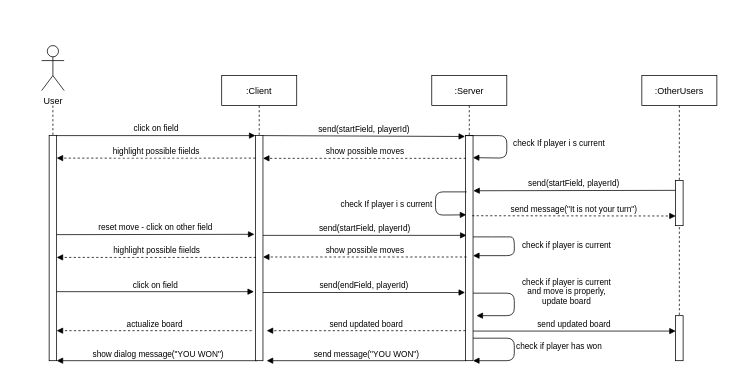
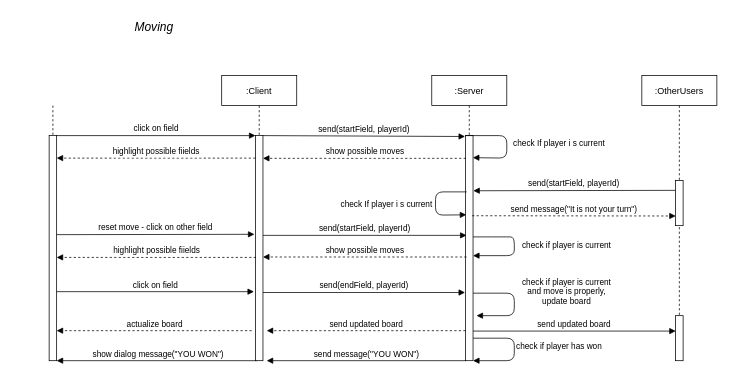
node "Moving": added
node "User": removed
